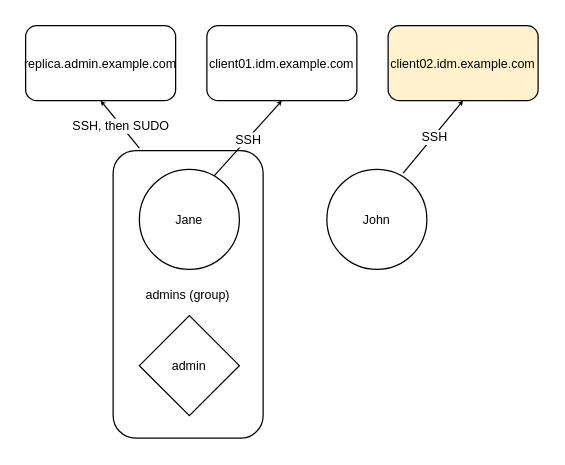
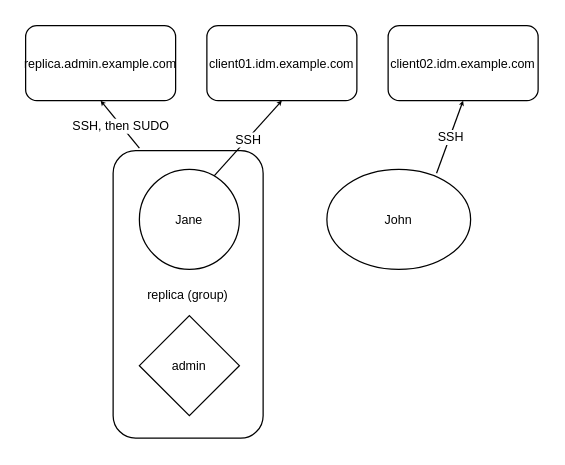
node "client02.idm.example.com": fillcolor #fff2cc -> #ffffff
node "John": size 100x100 -> 144x100
node "admins (group)": label "admins (group)" -> "replica (group)"
